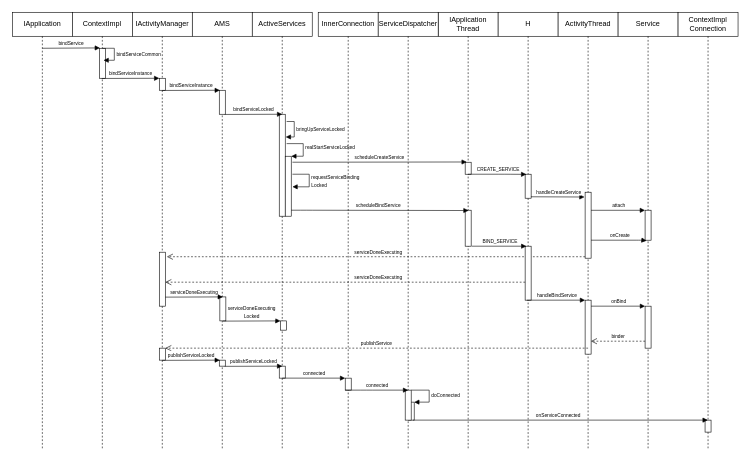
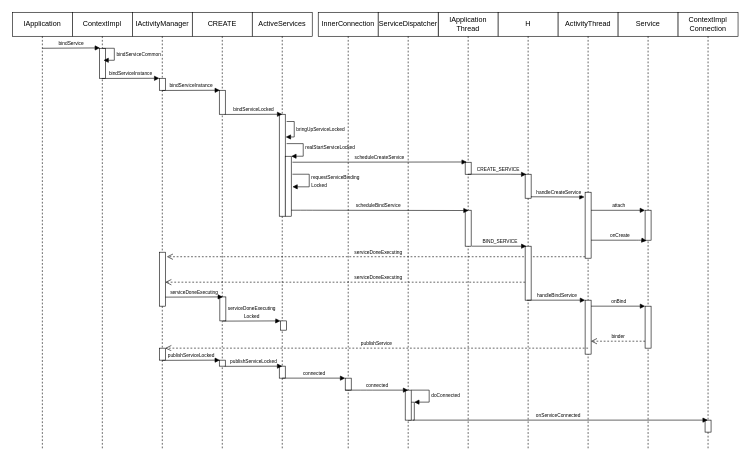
node "AMS": label "AMS" -> "CREATE"
